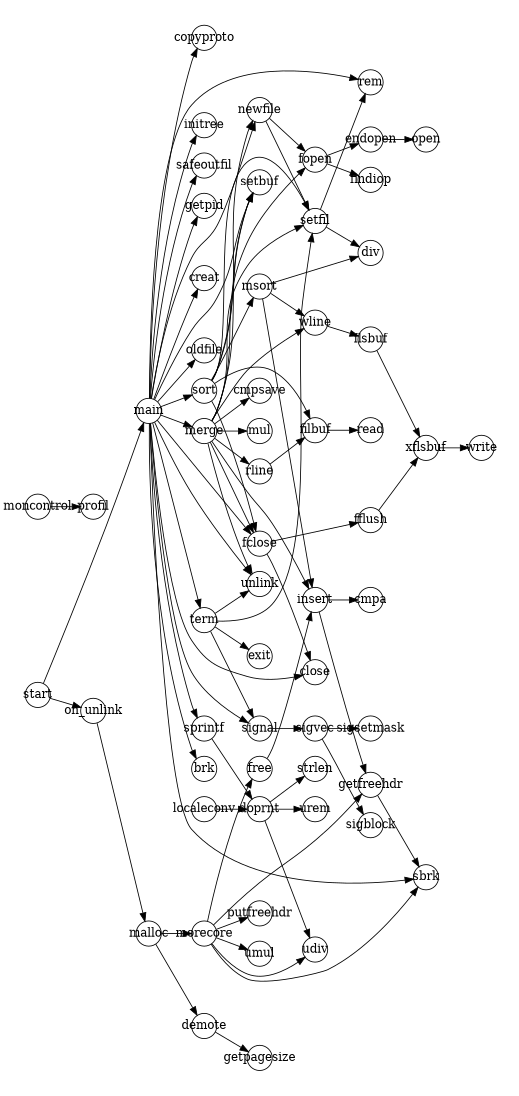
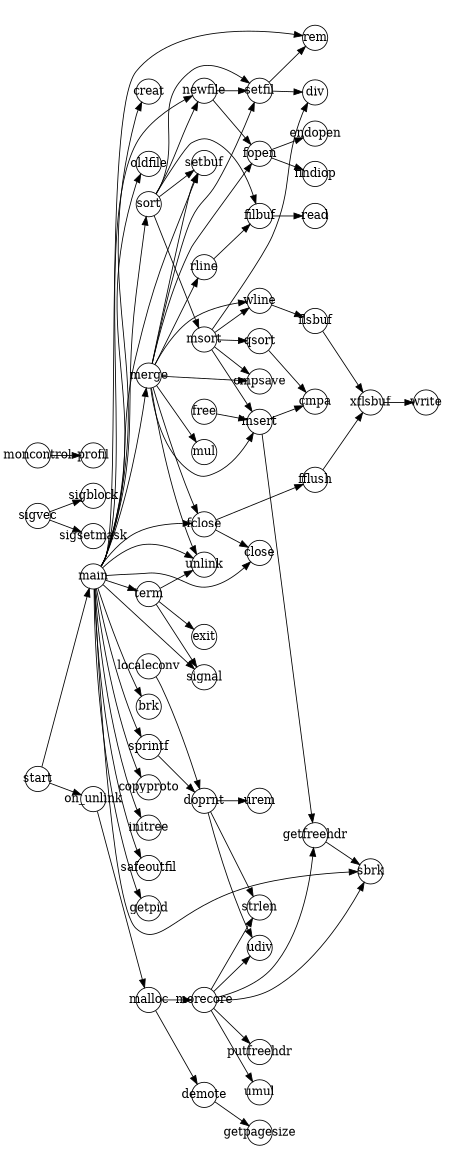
node "open": removed
node "qsort": added
edge "msort" -> "cmpsave": added
edge "term" -> "setfil": removed
edge "sort" -> "fclose": removed
edge "signal" -> "sigvec": removed
edge "morecore" -> "free": now "morecore" -> "strlen"
